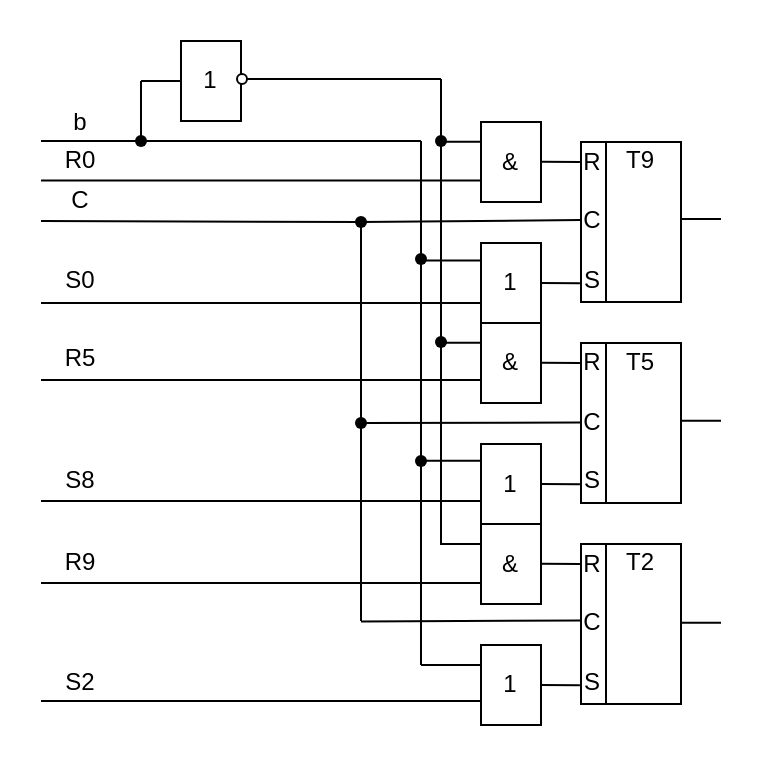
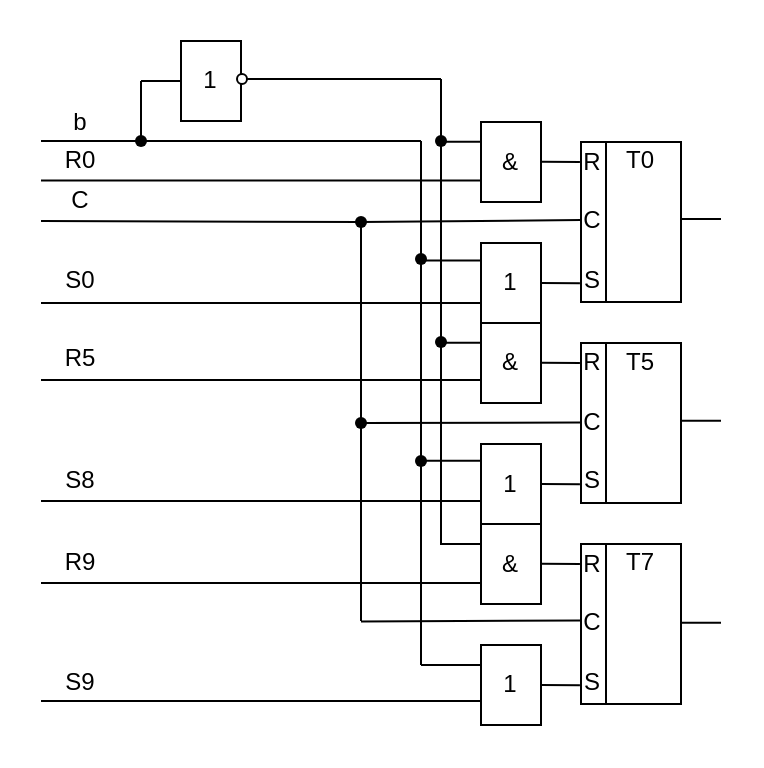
node "T9": label "T9" -> "T0"
node "T2": label "T2" -> "T7"
node "S2": label "S2" -> "S9"
